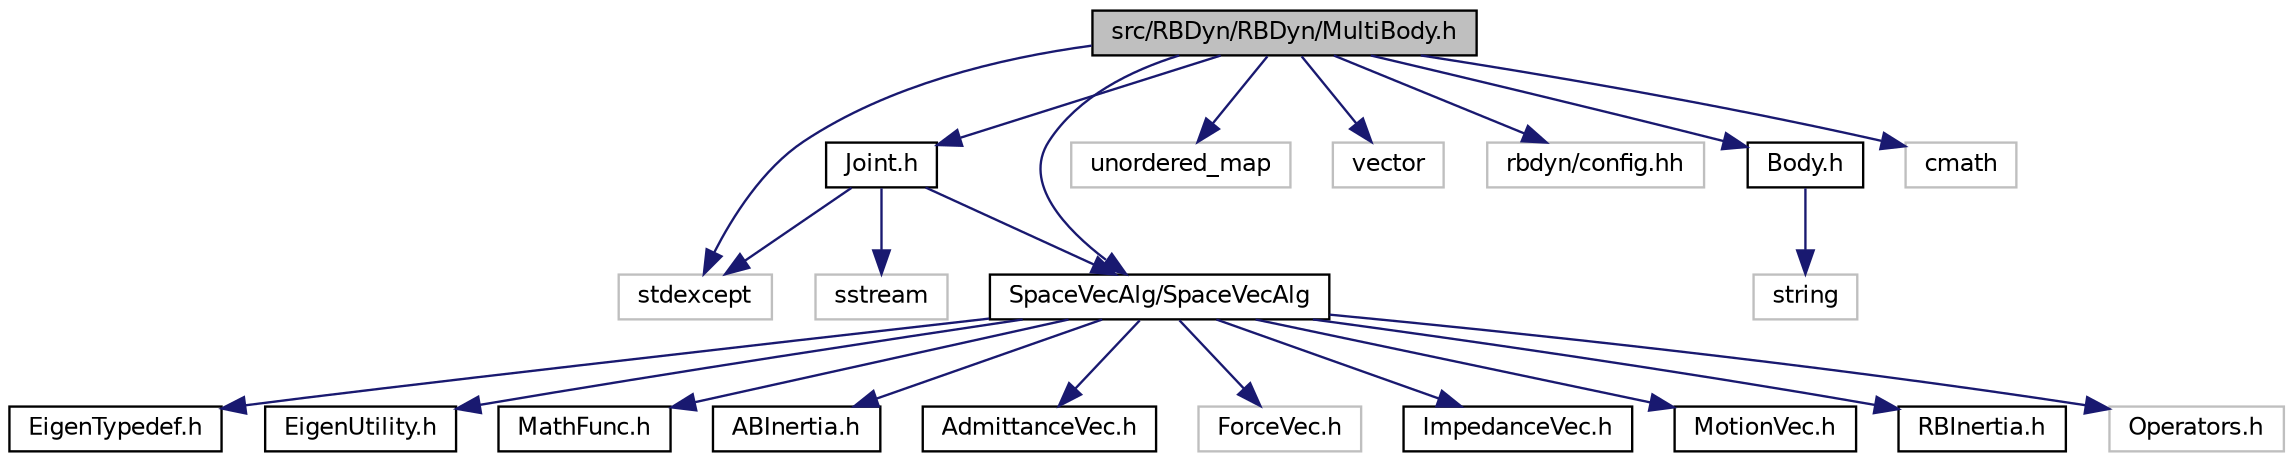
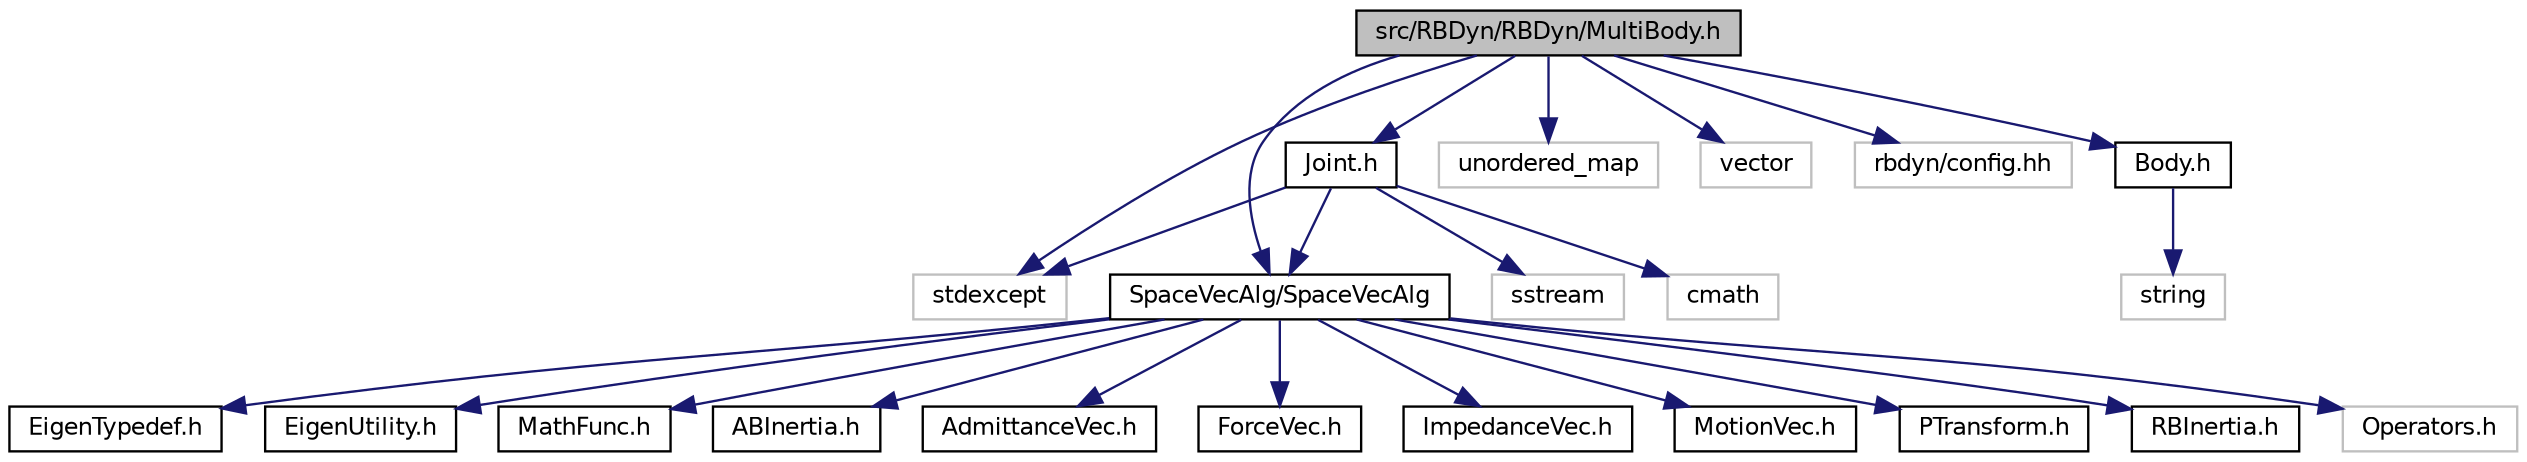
edge "src/RBDyn/RBDyn/MultiBody.h" -> "cmath": now "Joint.h" -> "cmath"
node "ForceVec.h": color grey75 -> black
node "PTransform.h": added
